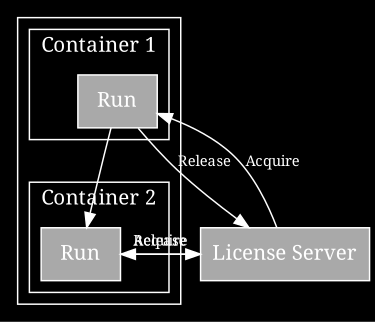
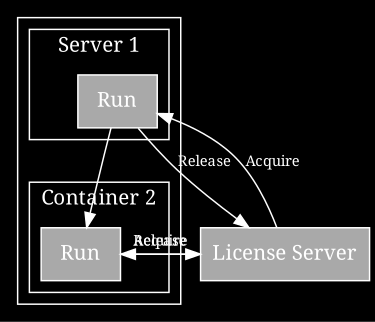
cluster "Container 1": label "Container 1" -> "Server 1"
